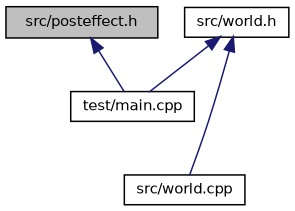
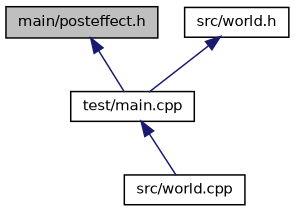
node "src/posteffect.h": label "src/posteffect.h" -> "main/posteffect.h"
edge "src/world.cpp" -> "src/world.h": now "src/world.cpp" -> "test/main.cpp"
